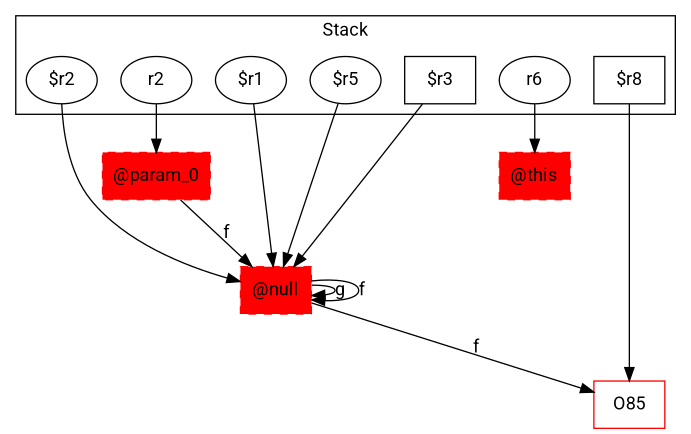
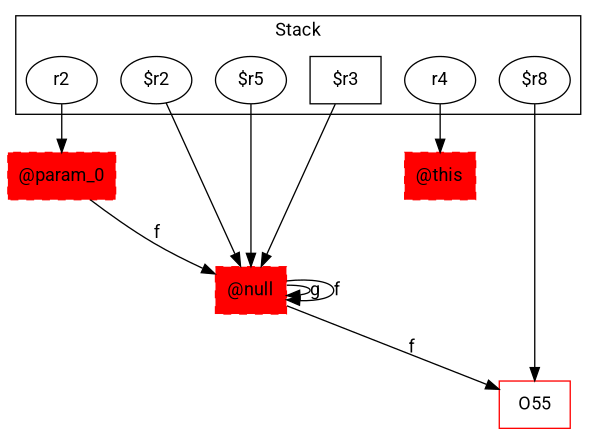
node "$r1": removed
node "r6": label "r6" -> "r4"
node "$r8": shape box -> ellipse
node "O85": label "O85" -> "O55"
